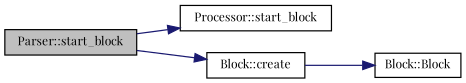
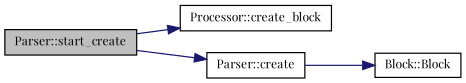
node "Processor::start_block": label "Processor::start_block" -> "Processor::create_block"
node "Parser::start_block": label "Parser::start_block" -> "Parser::start_create"
node "Block::create": label "Block::create" -> "Parser::create"
